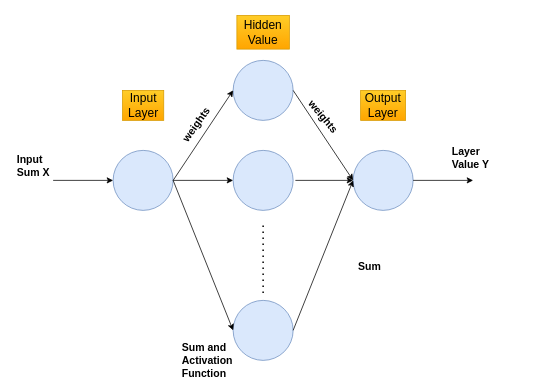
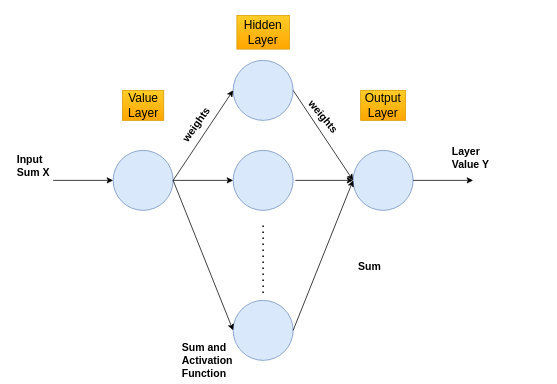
node "Hidden Value": label "Hidden Value" -> "Hidden Layer"
node "Input Layer": label "Input Layer" -> "Value Layer"
